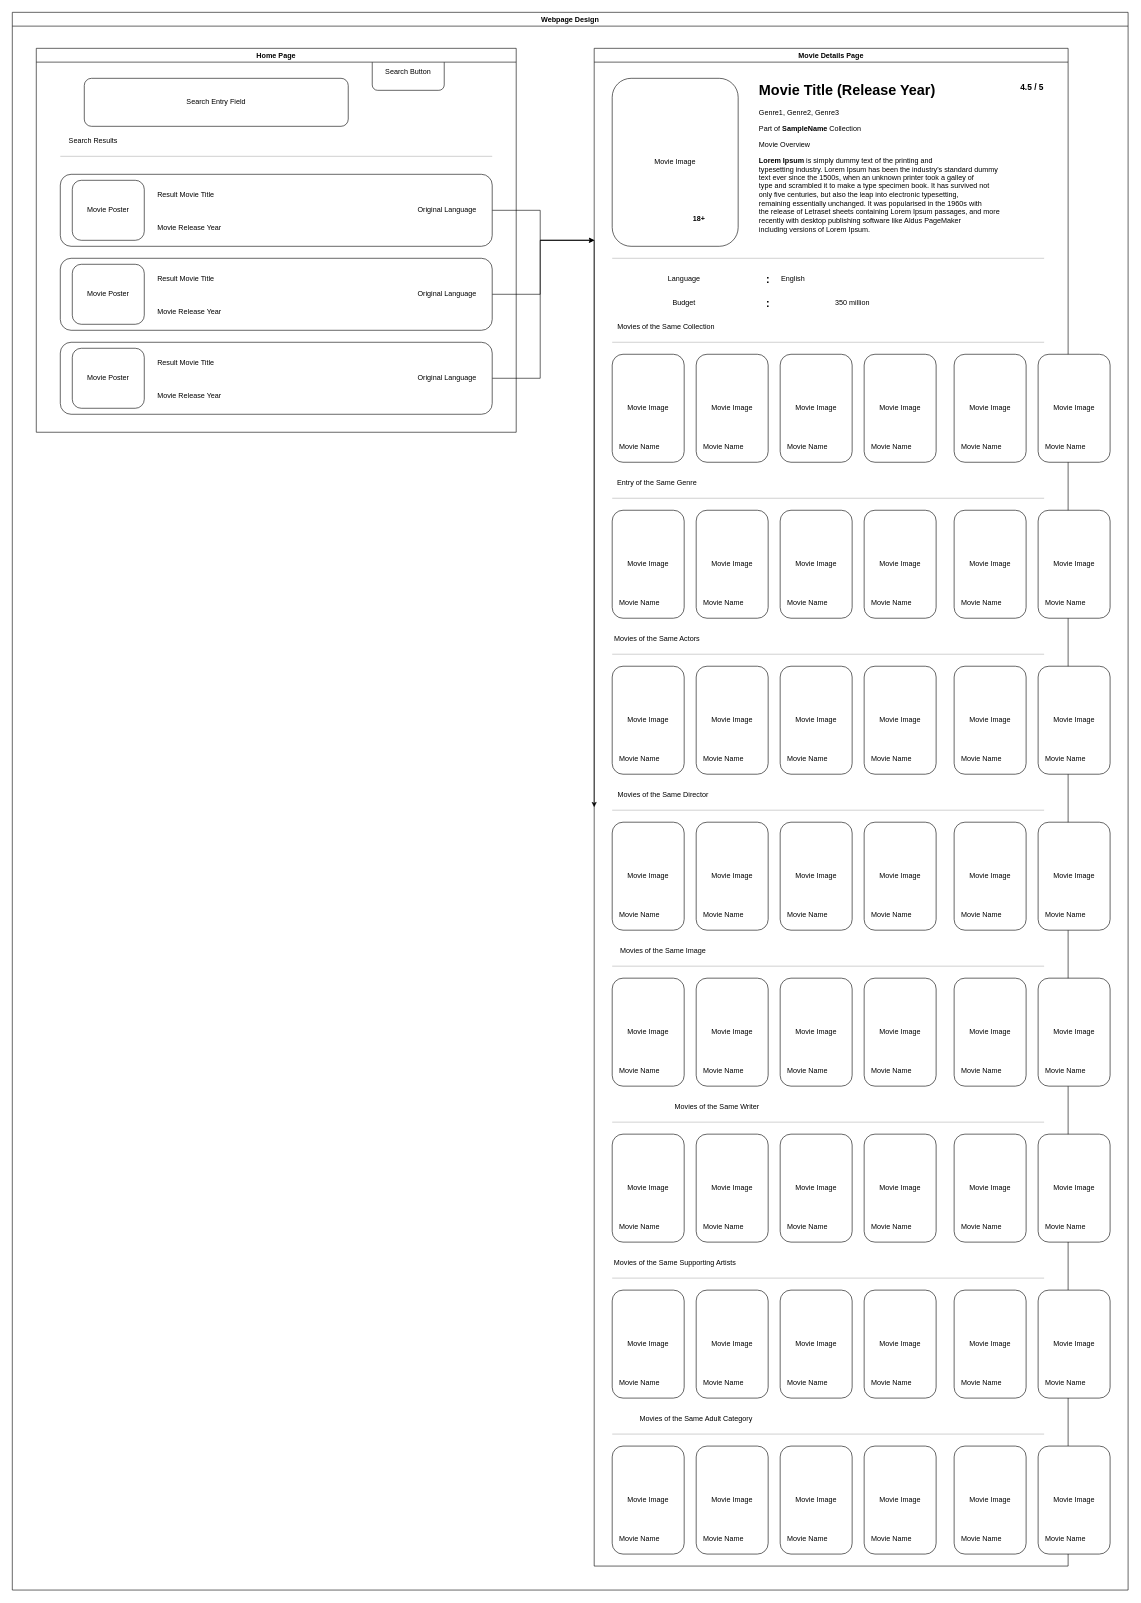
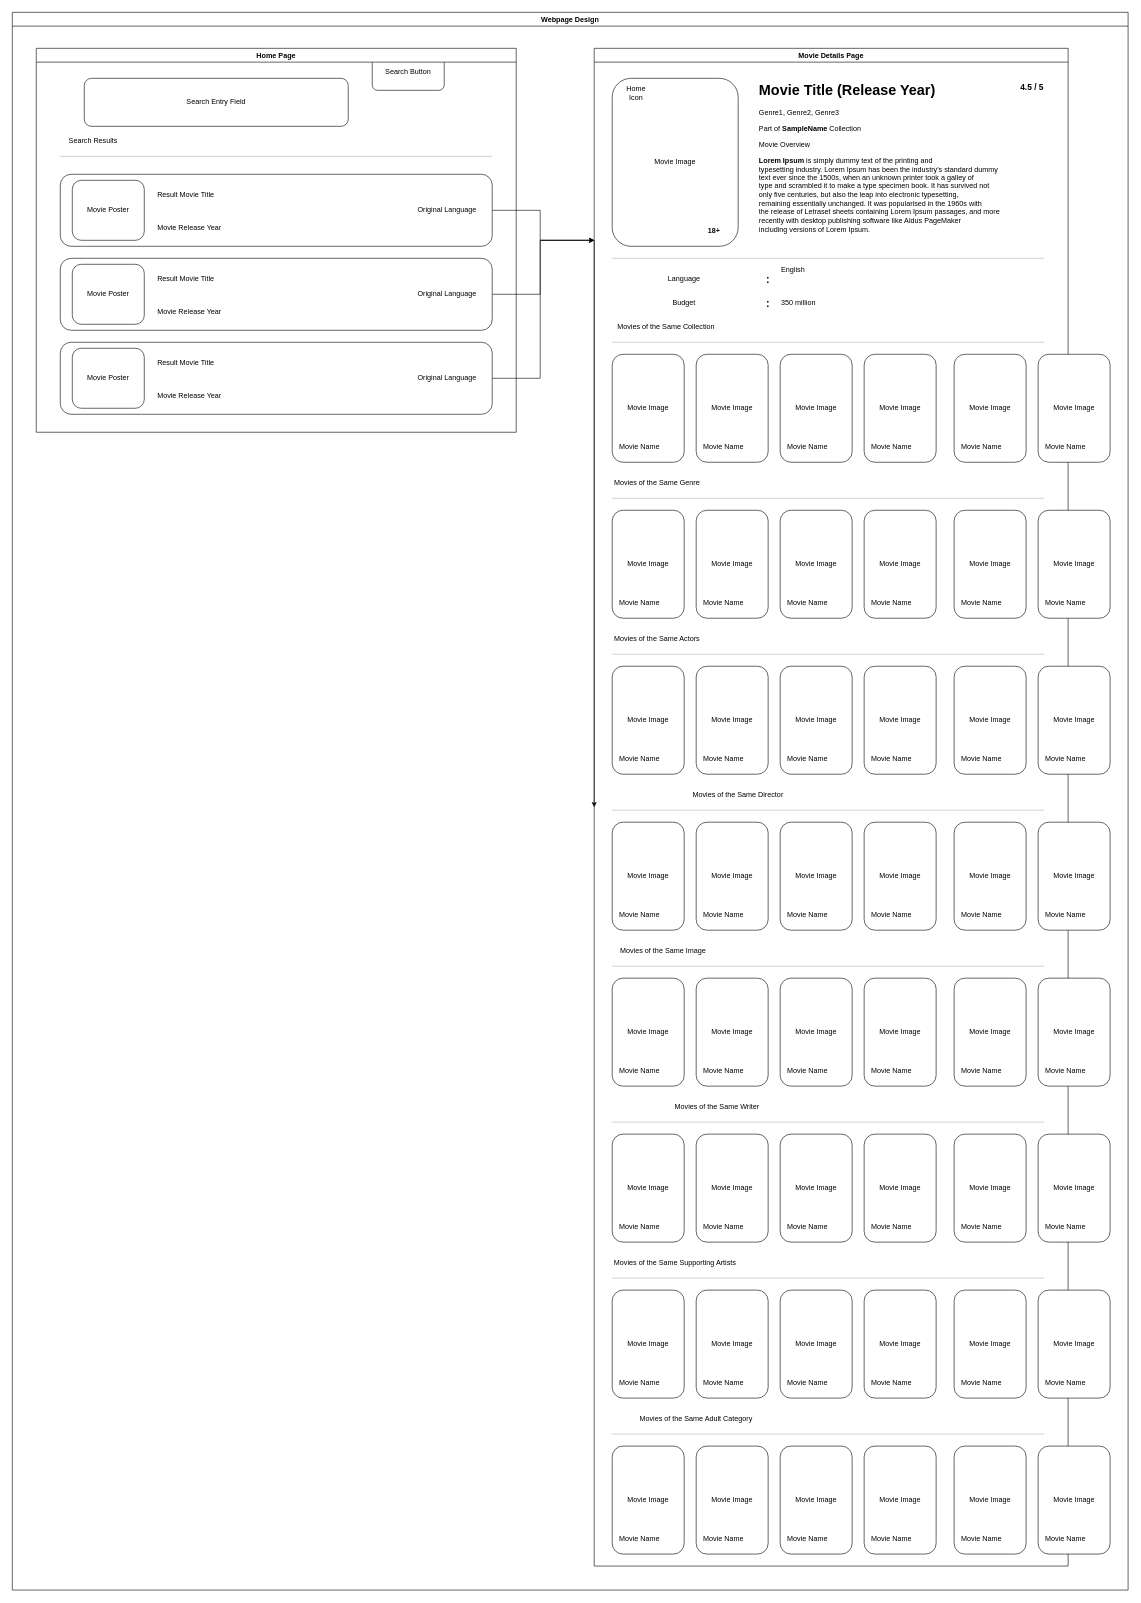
node "Home Icon": added
node "18+": moved (699, 219) -> (714, 231)
node "English": moved (852, 279) -> (852, 270)
node "350 million": moved (906, 303) -> (852, 303)
node "Entry of the Same Genre": label "Entry of the Same Genre" -> "Movies of the Same Genre"
node "Movies of the Same Director": moved (663, 795) -> (738, 795)
